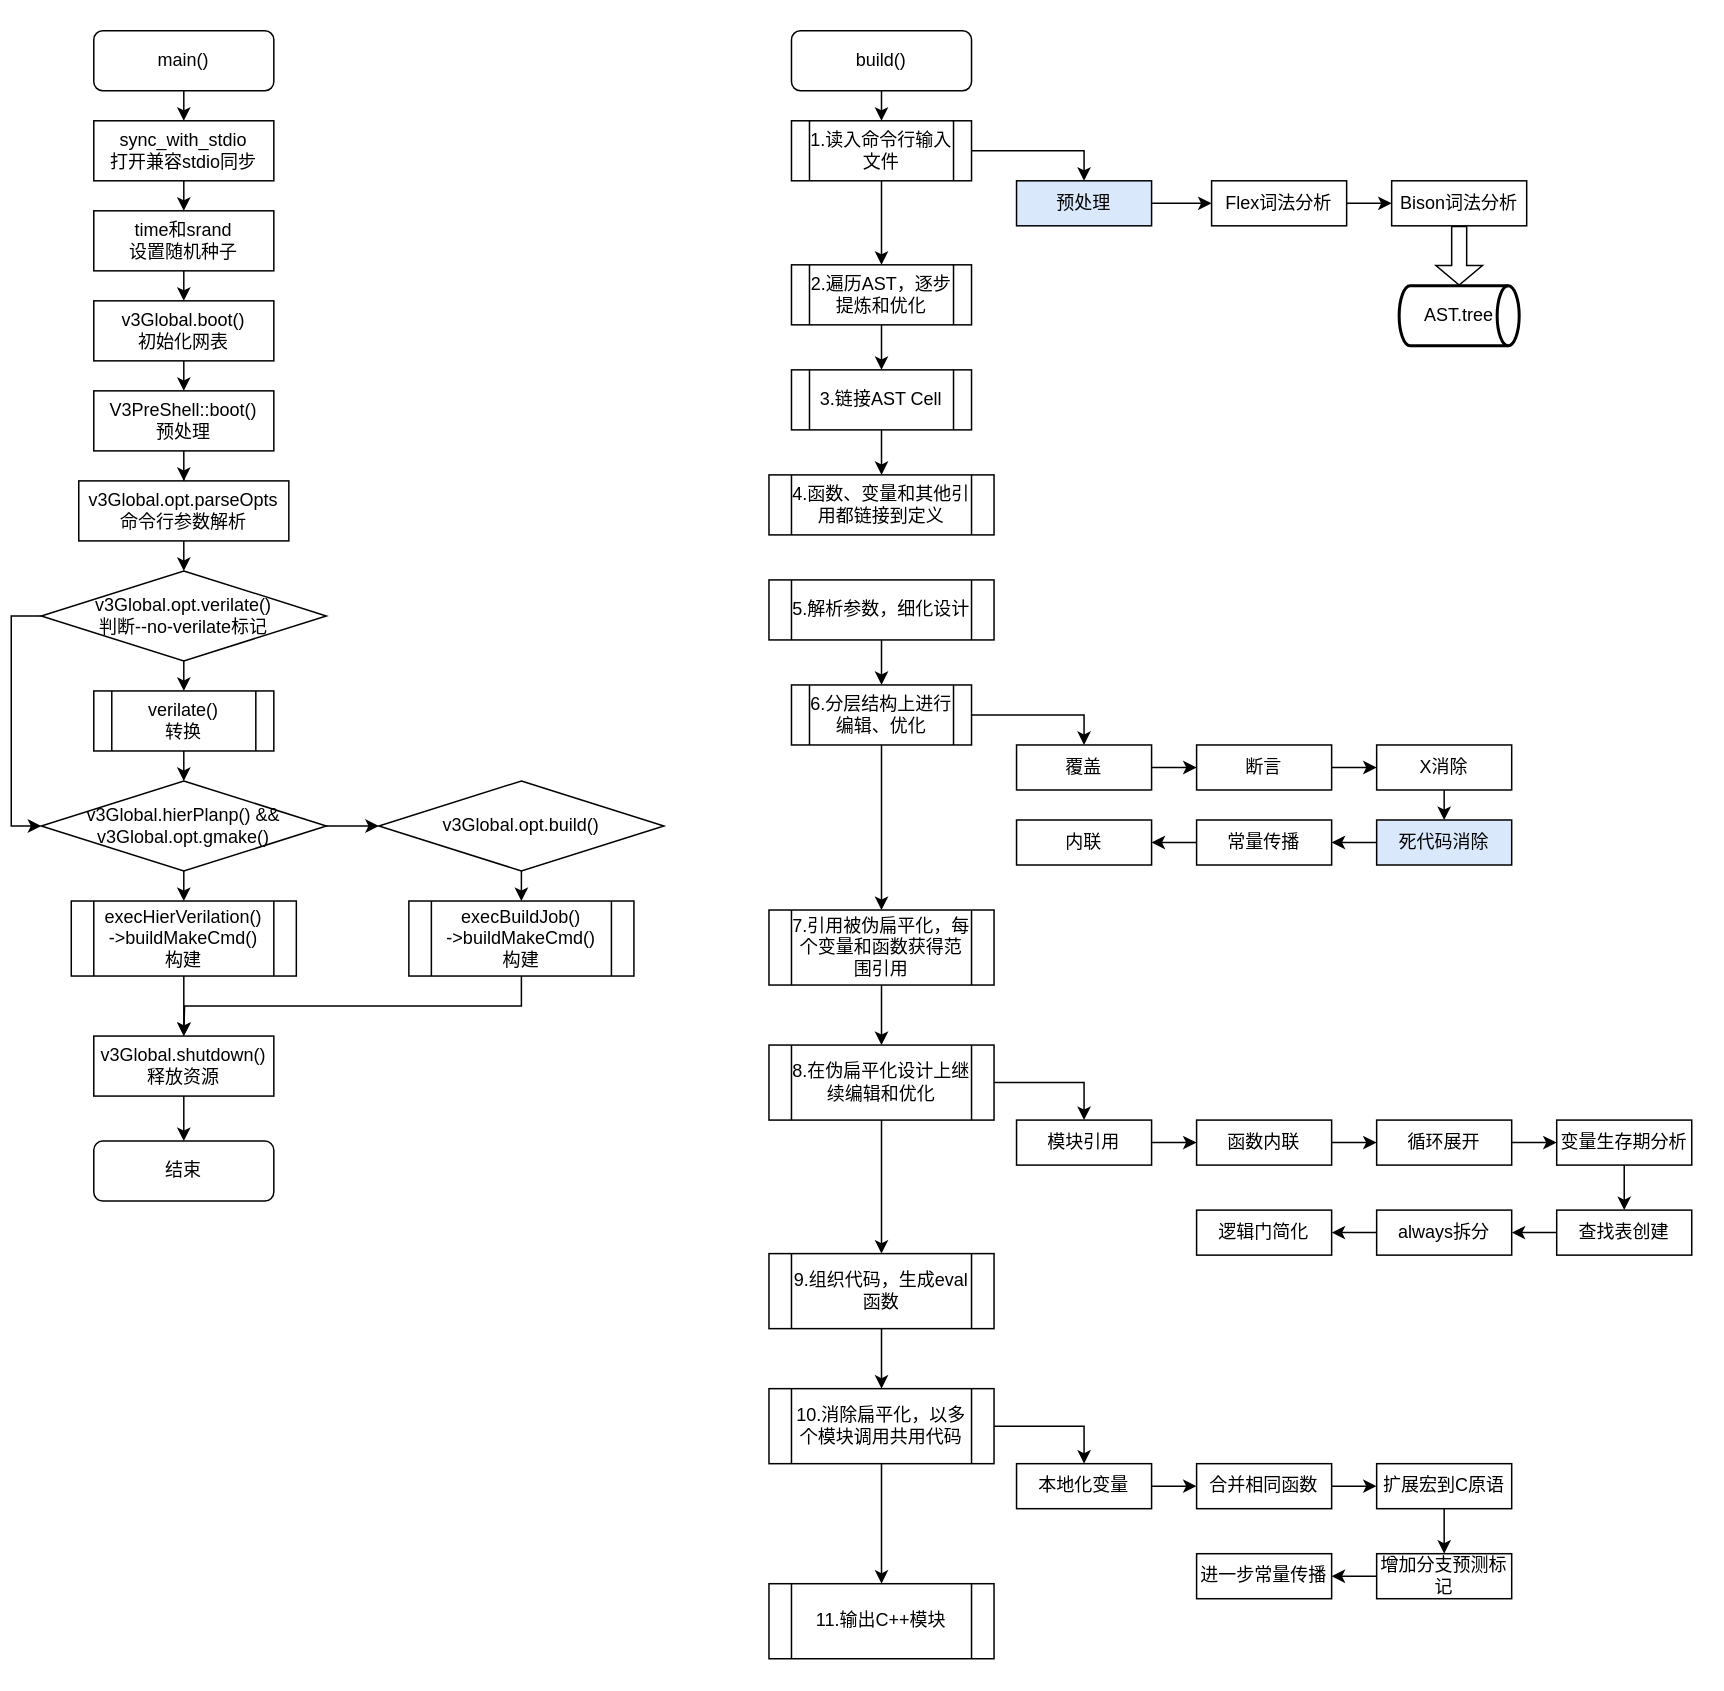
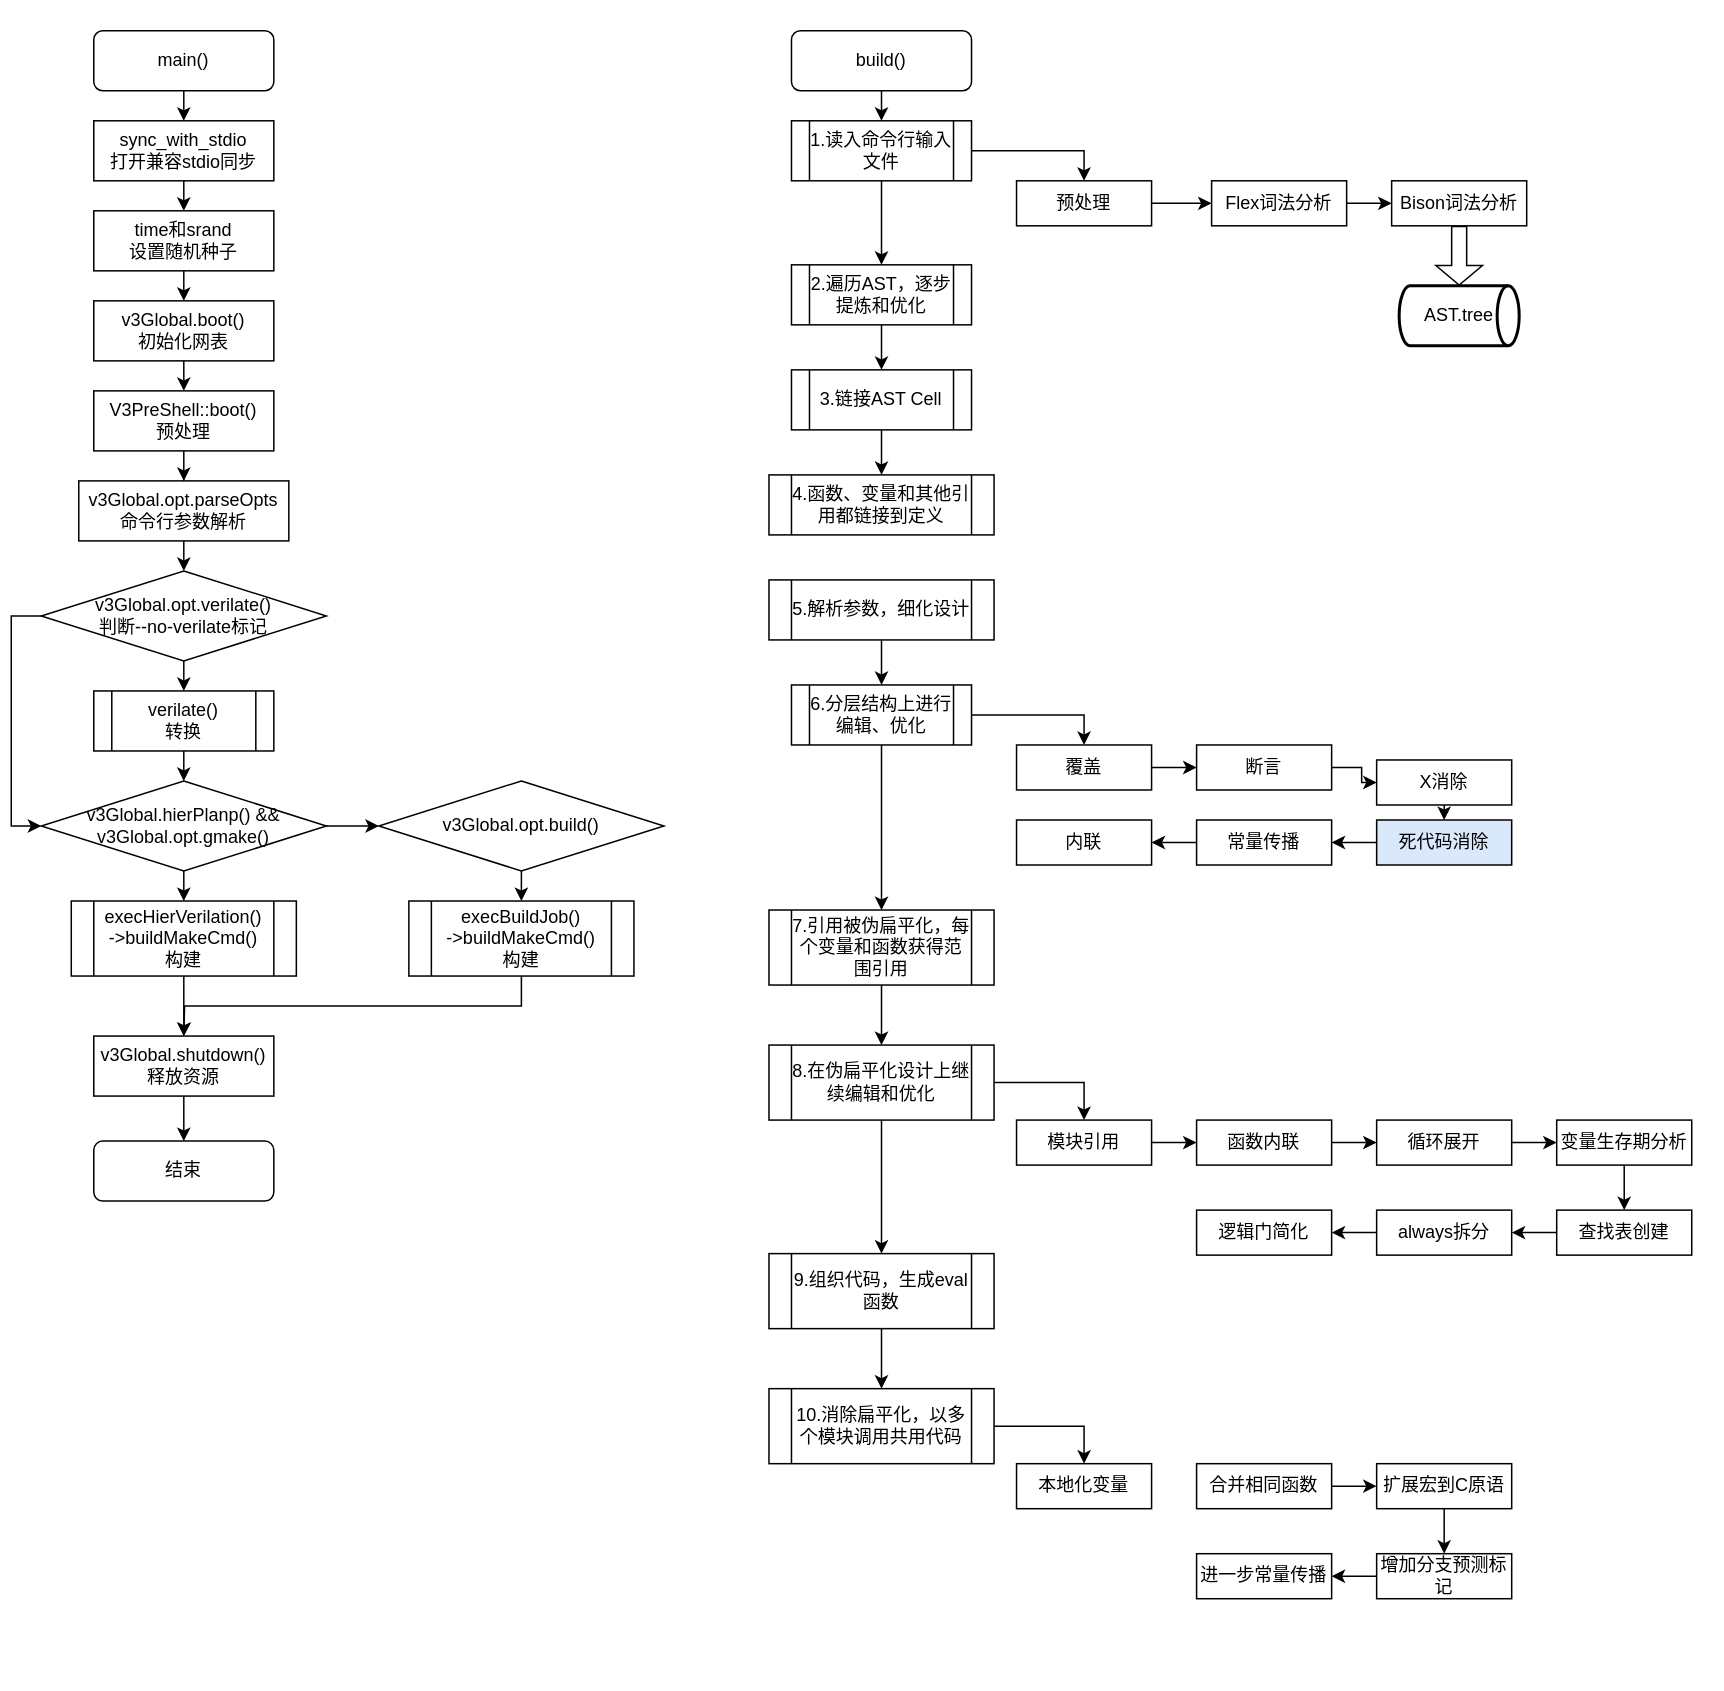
node "预处理": fillcolor #dae8fc -> #ffffff
node "X消除": moved (1444, 767) -> (1444, 782)
edge "本地化变量" -> "合并相同函数": removed
edge "10.消除扁平化，以多个模块调用共用代码" -> "11.输出C++模块": removed
node "11.输出C++模块": removed
